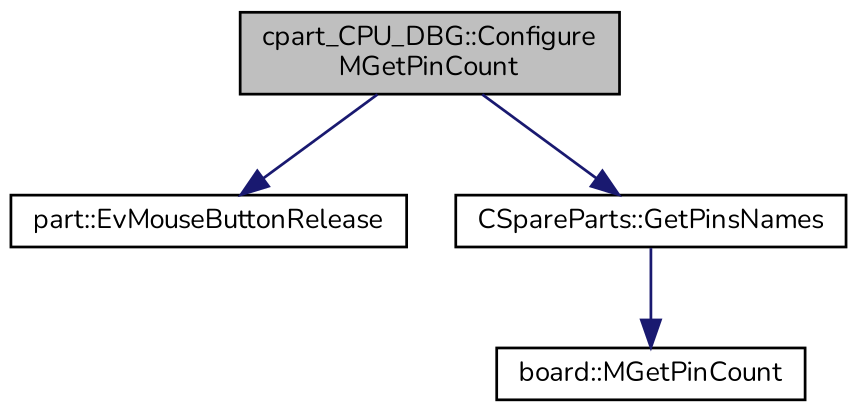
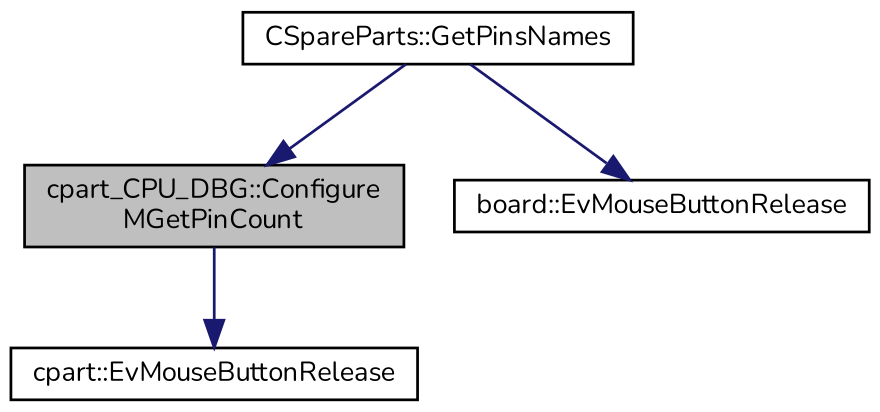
edge "cpart_CPU_DBG::Configure MGetPinCount" -> "CSpareParts::GetPinsNames": reversed
node "part::EvMouseButtonRelease": label "part::EvMouseButtonRelease" -> "cpart::EvMouseButtonRelease"
node "board::MGetPinCount": label "board::MGetPinCount" -> "board::EvMouseButtonRelease"
